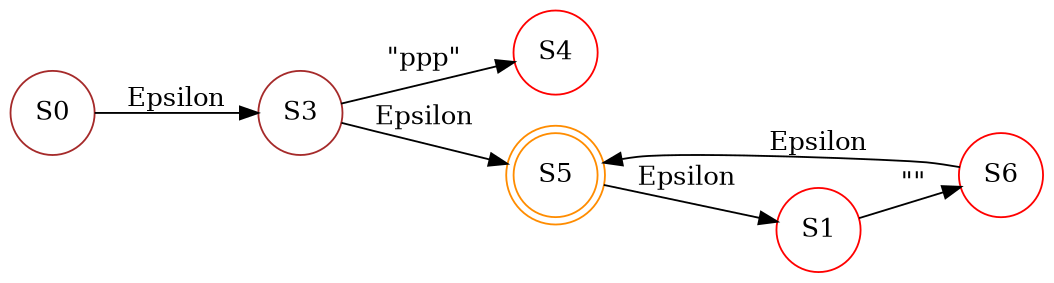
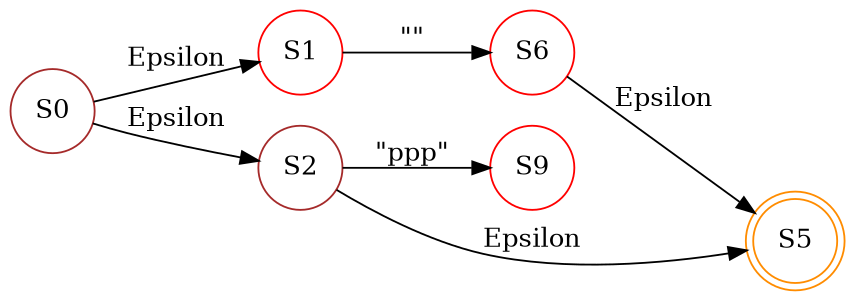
node "S4": label "S4" -> "S9"
node "S3": label "S3" -> "S2"
edge "S5" -> "S1": now "S0" -> "S1"
